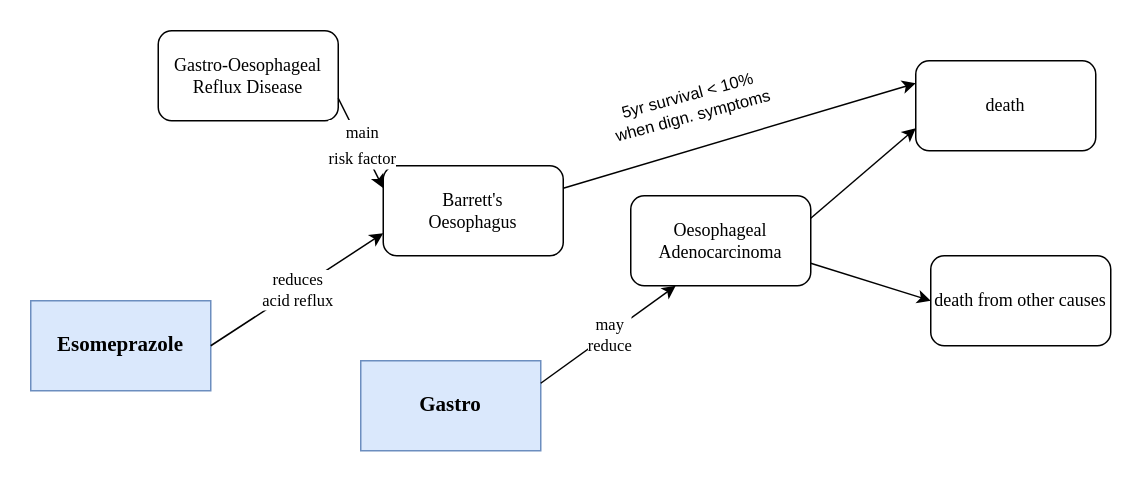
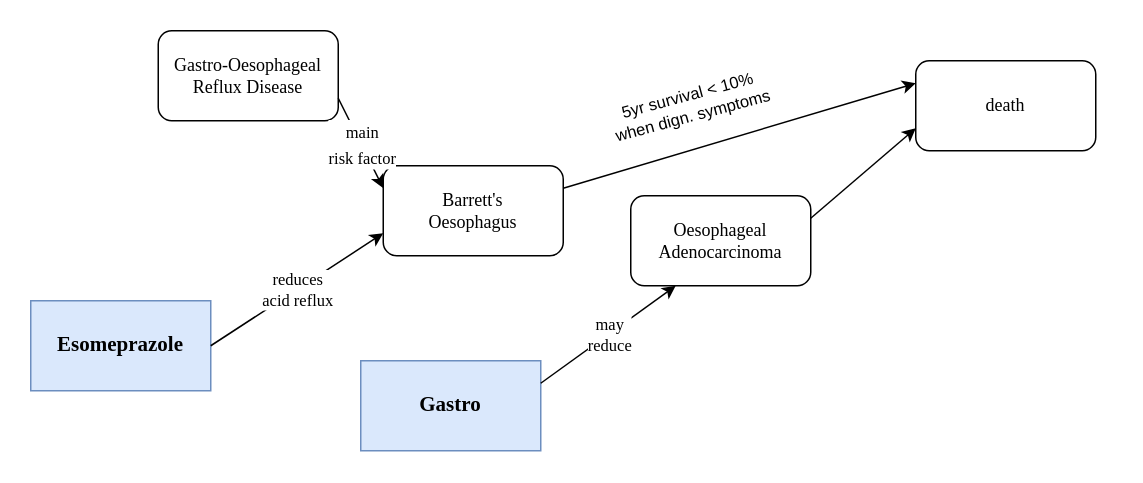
edge "Oesophageal Adenocarcinoma" -> "death from other causes": removed
node "death from other causes": removed
